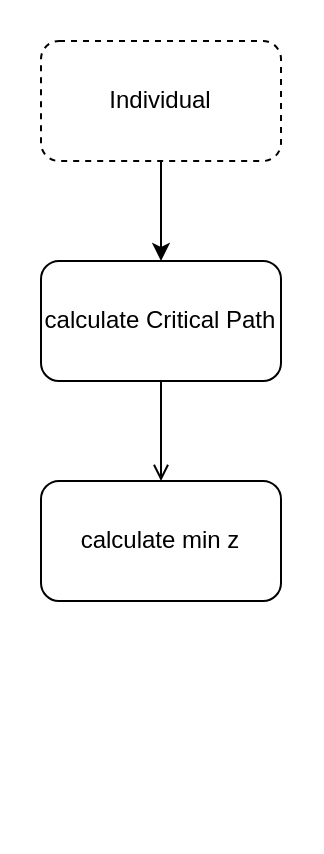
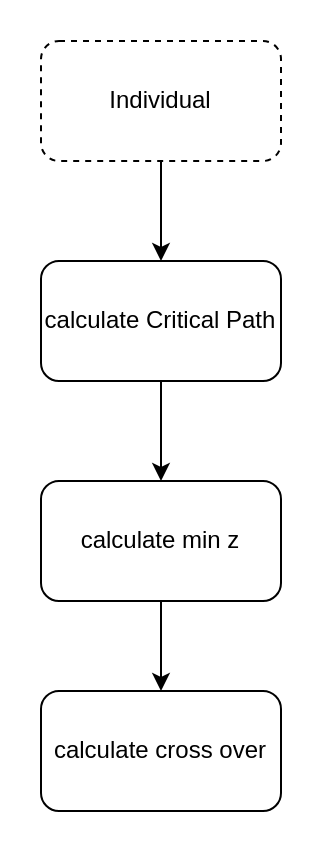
edge "calculate Critical Path" -> "calculate min z": arrowhead open -> classic
edge "calculate min z" -> "calculate cross over": added
node "calculate cross over": added
